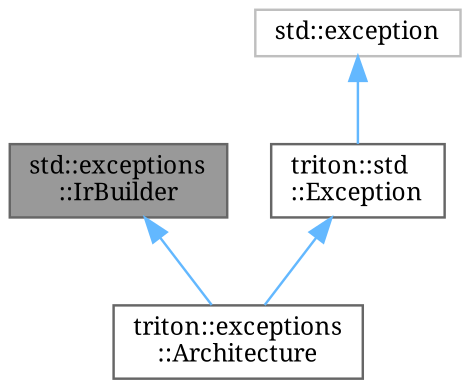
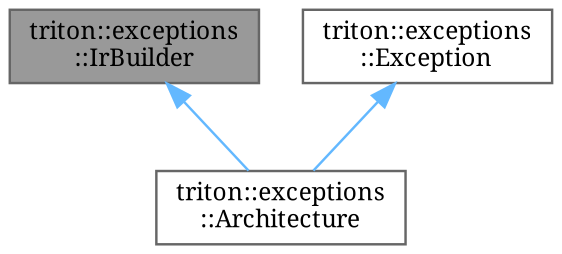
node "std::exception": removed
node "std::exceptions ::IrBuilder": label "std::exceptions ::IrBuilder" -> "triton::exceptions ::IrBuilder"
node "triton::std ::Exception": label "triton::std ::Exception" -> "triton::exceptions ::Exception"
